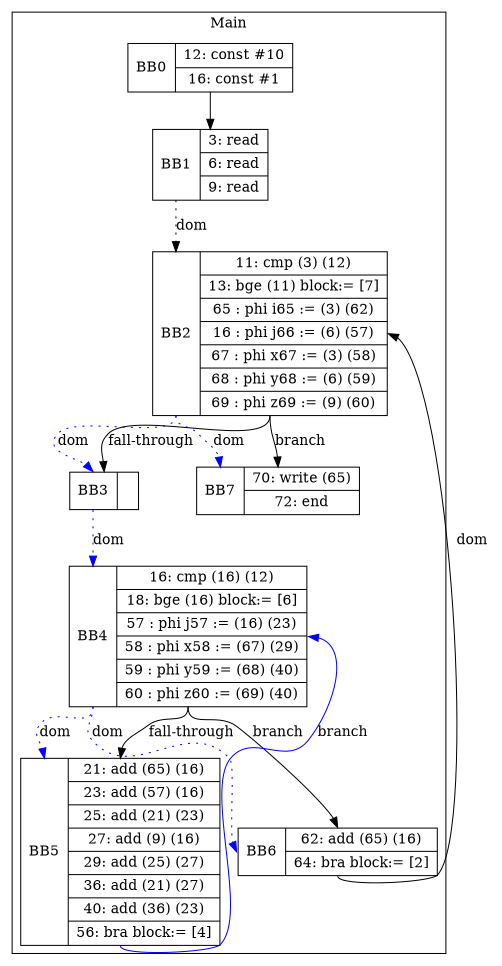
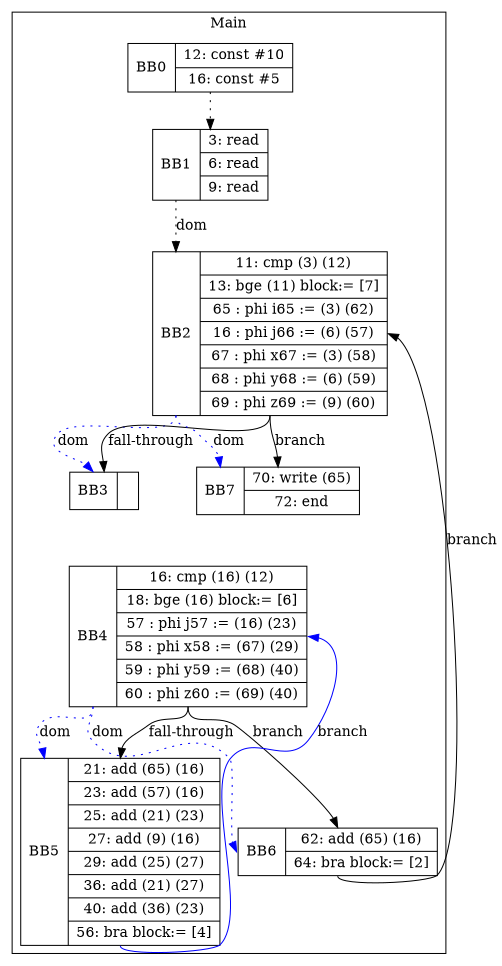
node "BB0": text "16: const #1" -> "16: const #5"
edge "BB0" -> "BB1": style solid -> dotted
edge "BB3" -> "BB4": removed, label "dom"
edge "BB6" -> "BB2": label "dom" -> "branch"
